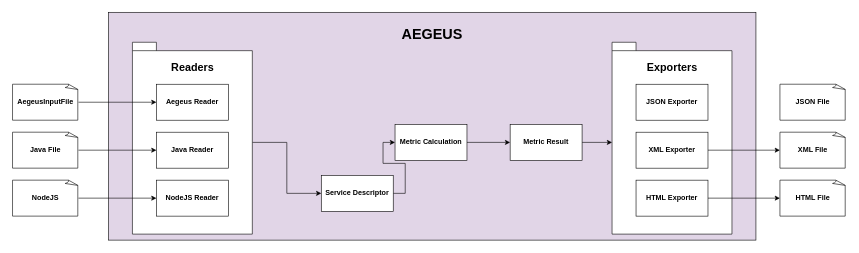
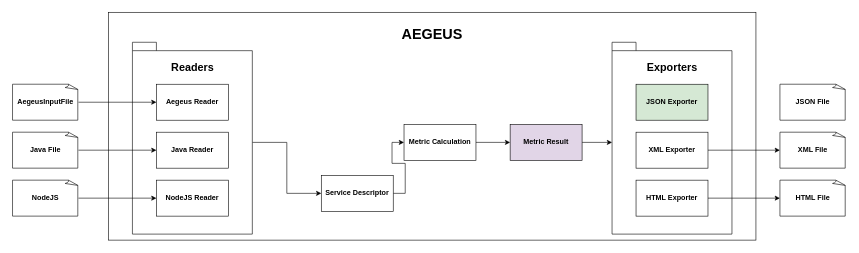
node "AEGEUS": fillcolor #e1d5e7 -> #ffffff
node "JSON Exporter": fillcolor #ffffff -> #d5e8d4
node "Metric Calculation": moved (431, 143) -> (440, 143)
node "Metric Result": fillcolor #ffffff -> #e1d5e7
